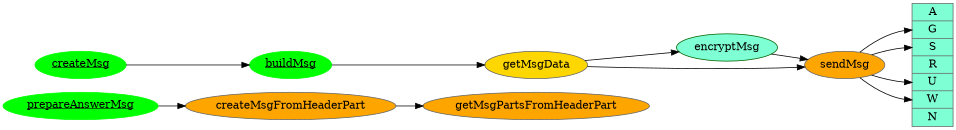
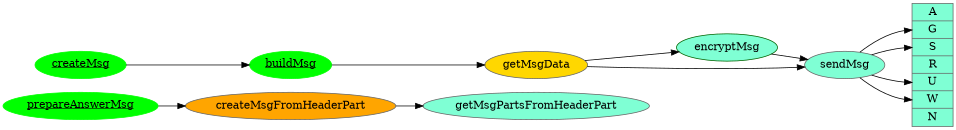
node "sendMsg": fillcolor orange -> aquamarine
node "getMsgPartsFromHeaderPart": fillcolor orange -> aquamarine
